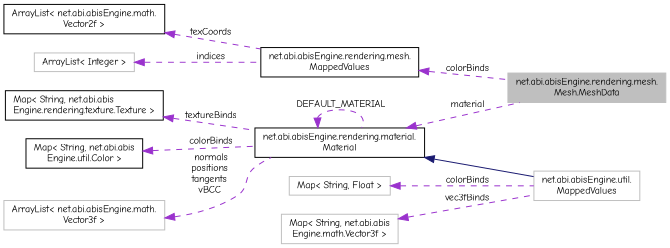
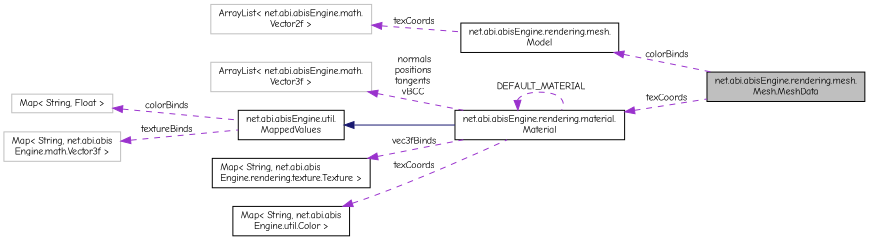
node "ArrayList< net.abi.abisEngine.math. Vector2f >": color black -> grey75
node "ArrayList< Integer >": removed
node "net.abi.abisEngine.rendering.mesh. MappedValues": label "net.abi.abisEngine.rendering.mesh. MappedValues" -> "net.abi.abisEngine.rendering.mesh. Model"
node "net.abi.abisEngine.rendering.mesh. Mesh.MeshData": color grey75 -> black
edge "net.abi.abisEngine.rendering.mesh. Mesh.MeshData" -> "net.abi.abisEngine.rendering.material. Material": label " material" -> " texCoords"
edge "net.abi.abisEngine.rendering.material. Material" -> "Map< String, net.abi.abis Engine.rendering.texture.Texture >": label " textureBinds" -> " vec3fBinds"
edge "net.abi.abisEngine.rendering.material. Material" -> "Map< String, net.abi.abis Engine.util.Color >": label " colorBinds" -> " texCoords"
edge "net.abi.abisEngine.util. MappedValues" -> "net.abi.abisEngine.rendering.material. Material": reversed
node "net.abi.abisEngine.util. MappedValues": color grey75 -> black
edge "net.abi.abisEngine.util. MappedValues" -> "Map< String, net.abi.abis Engine.math.Vector3f >": label " vec3fBinds" -> " textureBinds"
